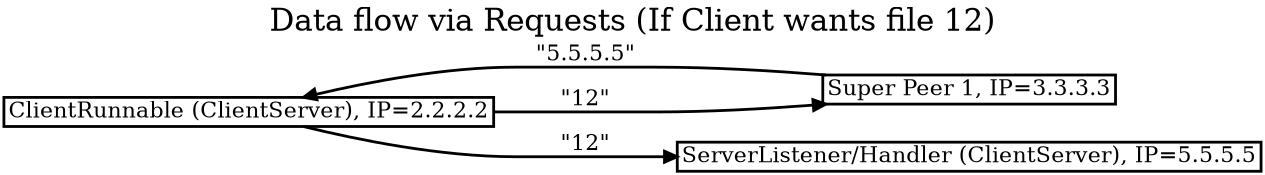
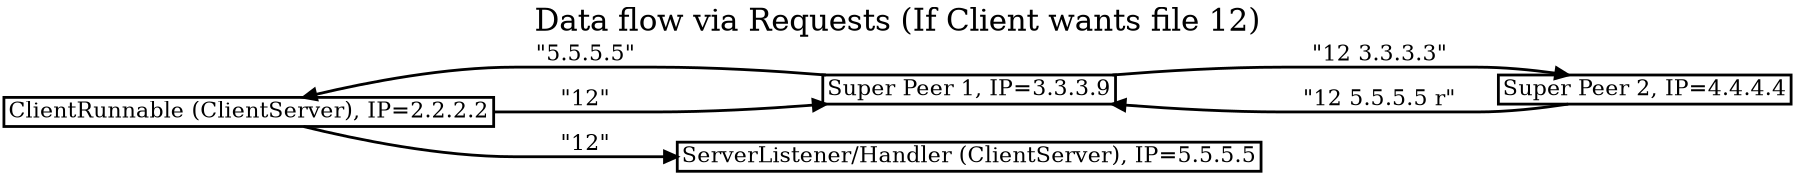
node "Super Peer 1, IP=3.3.3.3": label "Super Peer 1, IP=3.3.3.3" -> "Super Peer 1, IP=3.3.3.9"
node "Super Peer 2, IP=4.4.4.4": added
